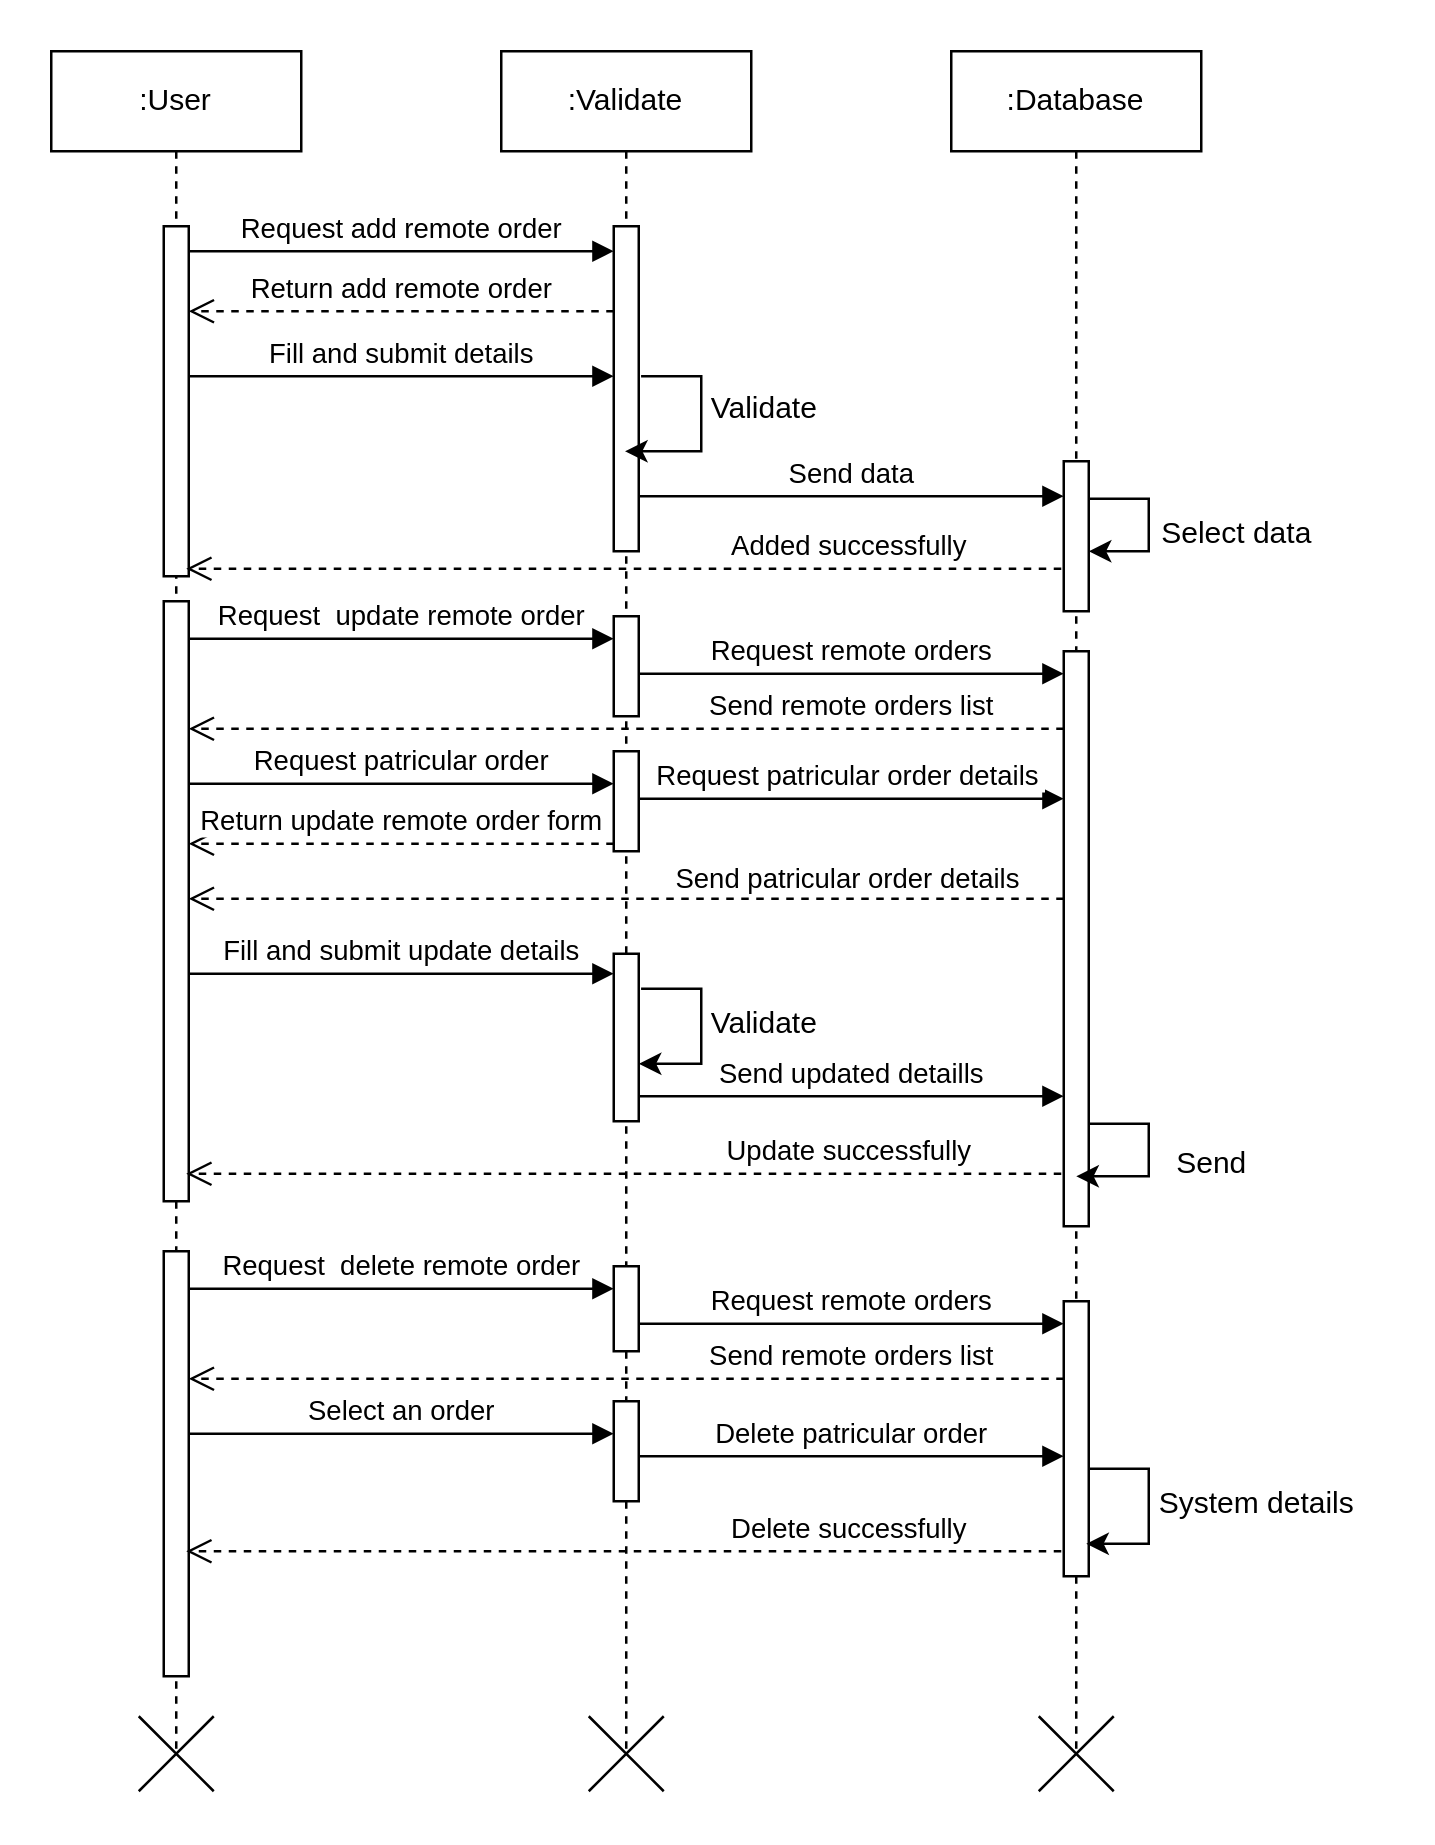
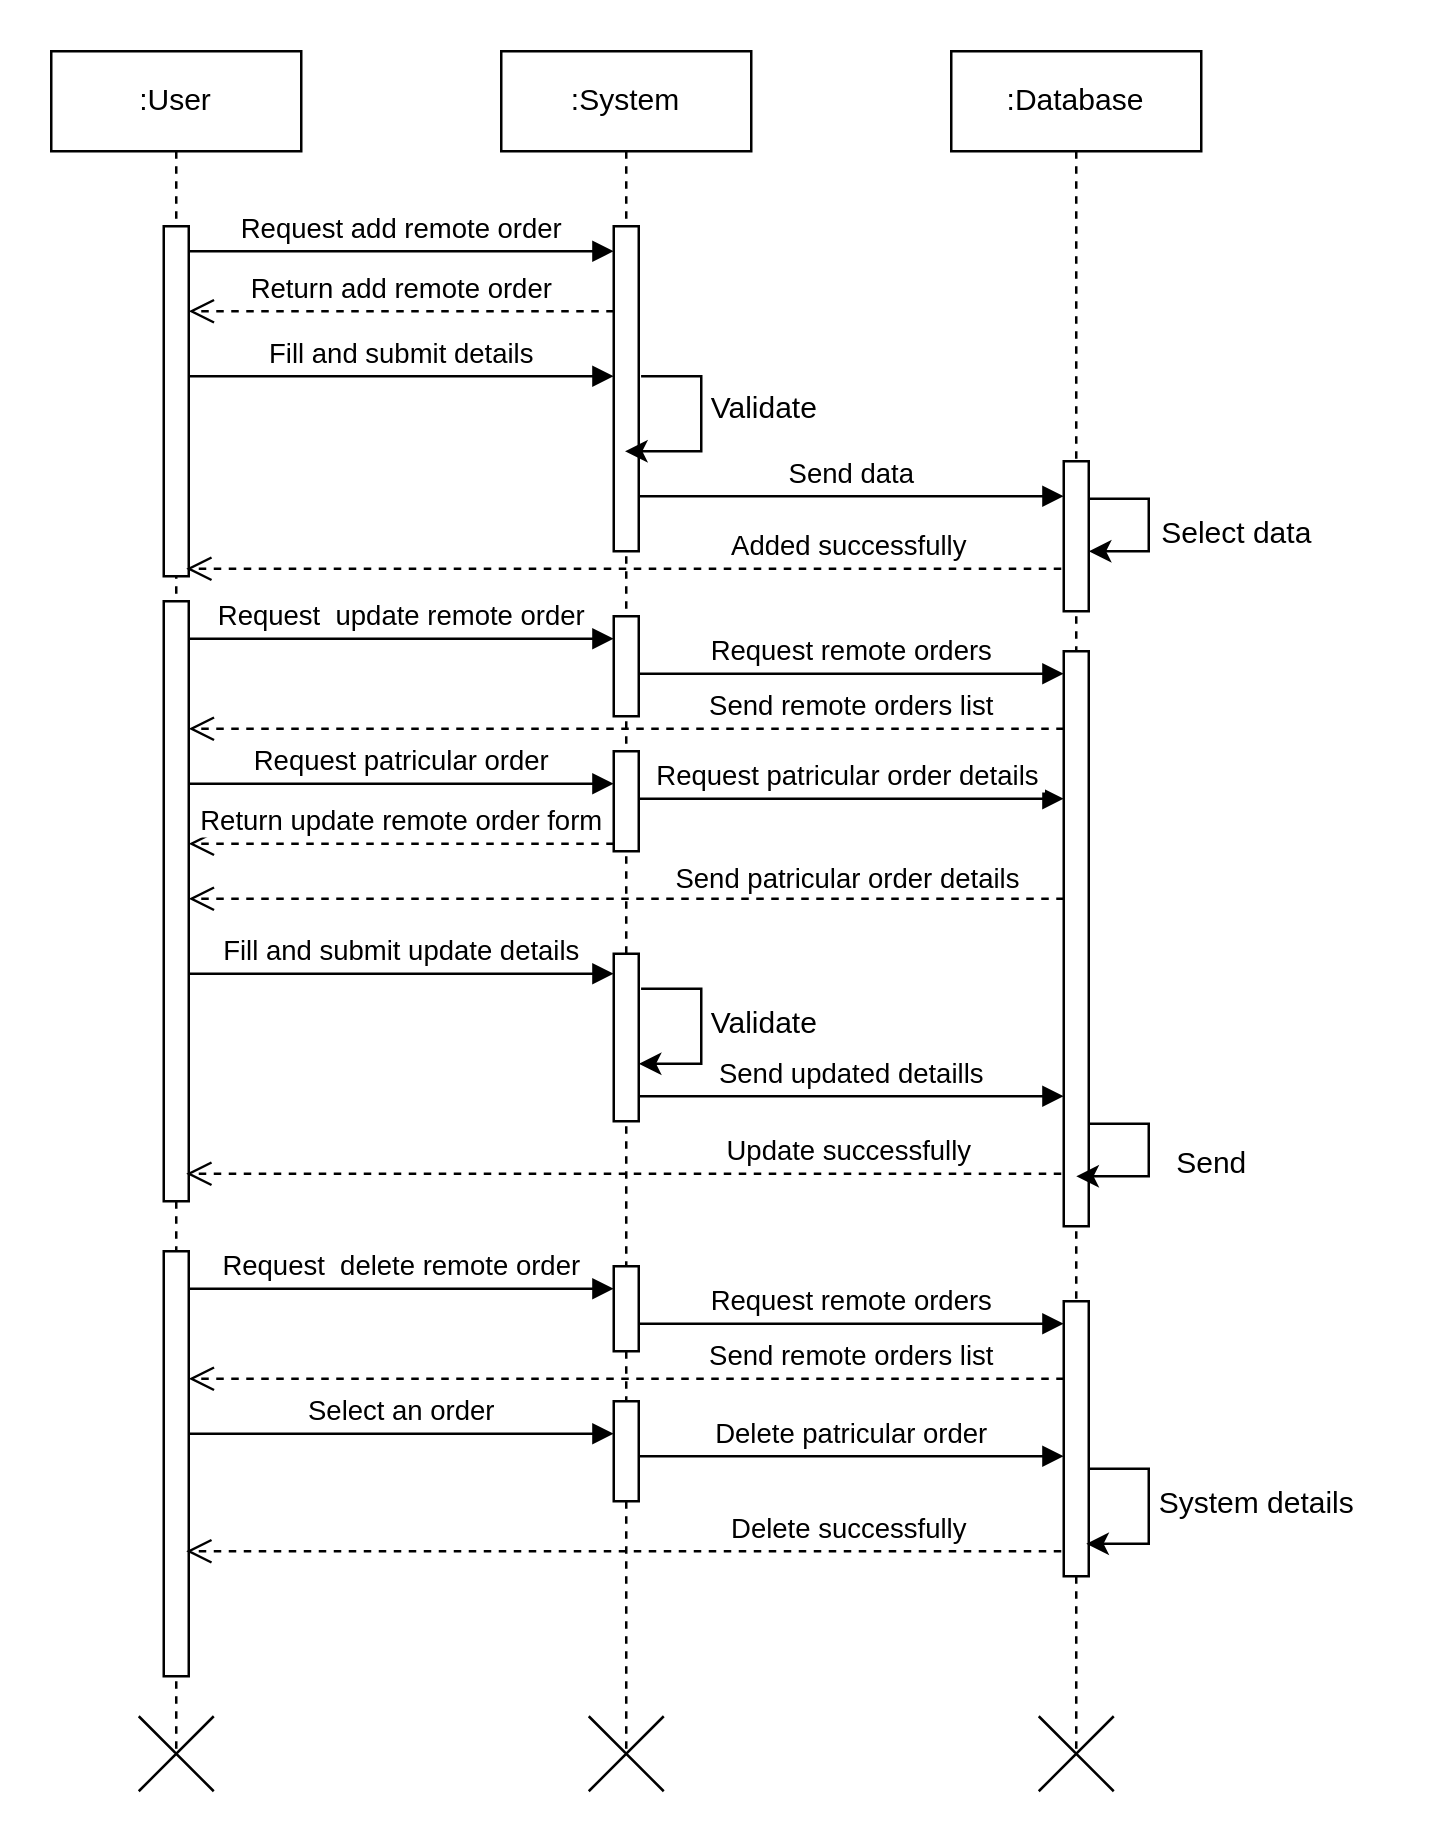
node ":Validate": label ":Validate" -> ":System"
